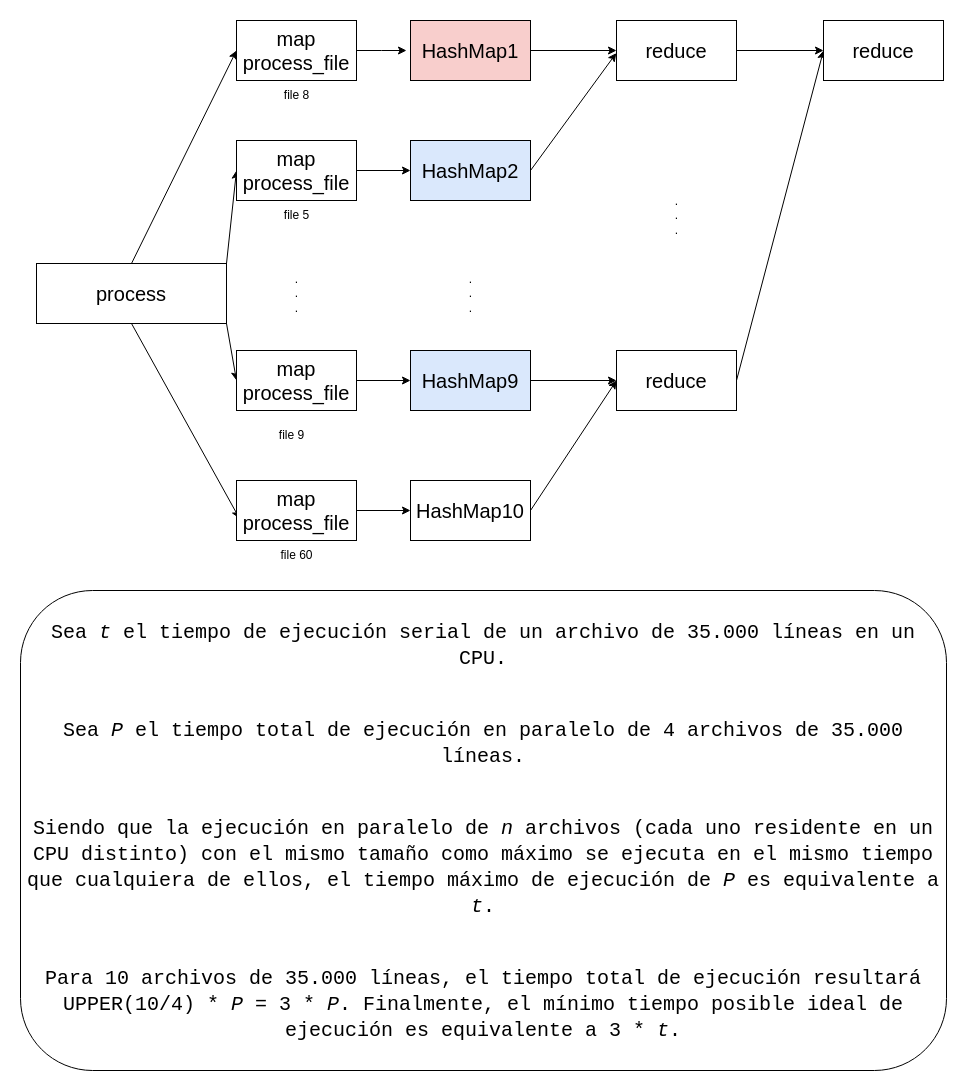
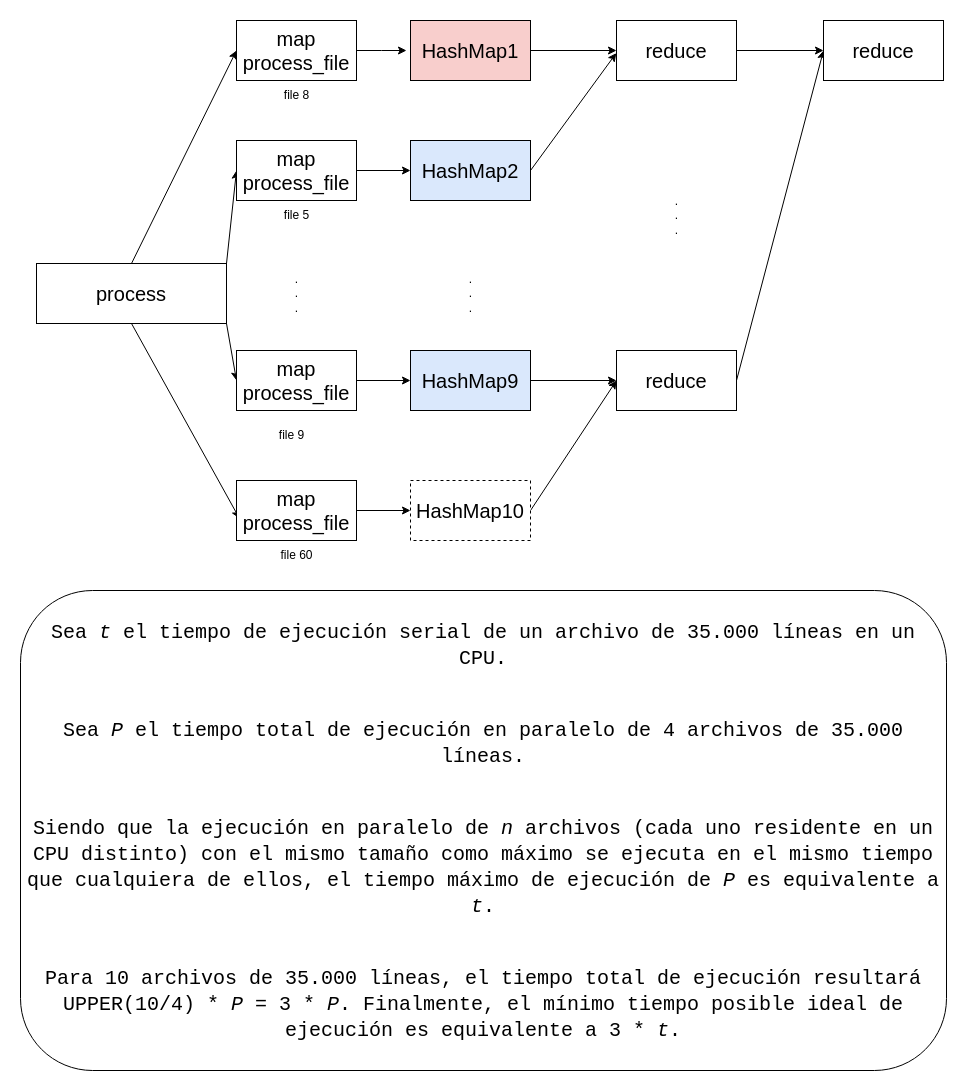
node "HashMap10": style solid -> dashed
